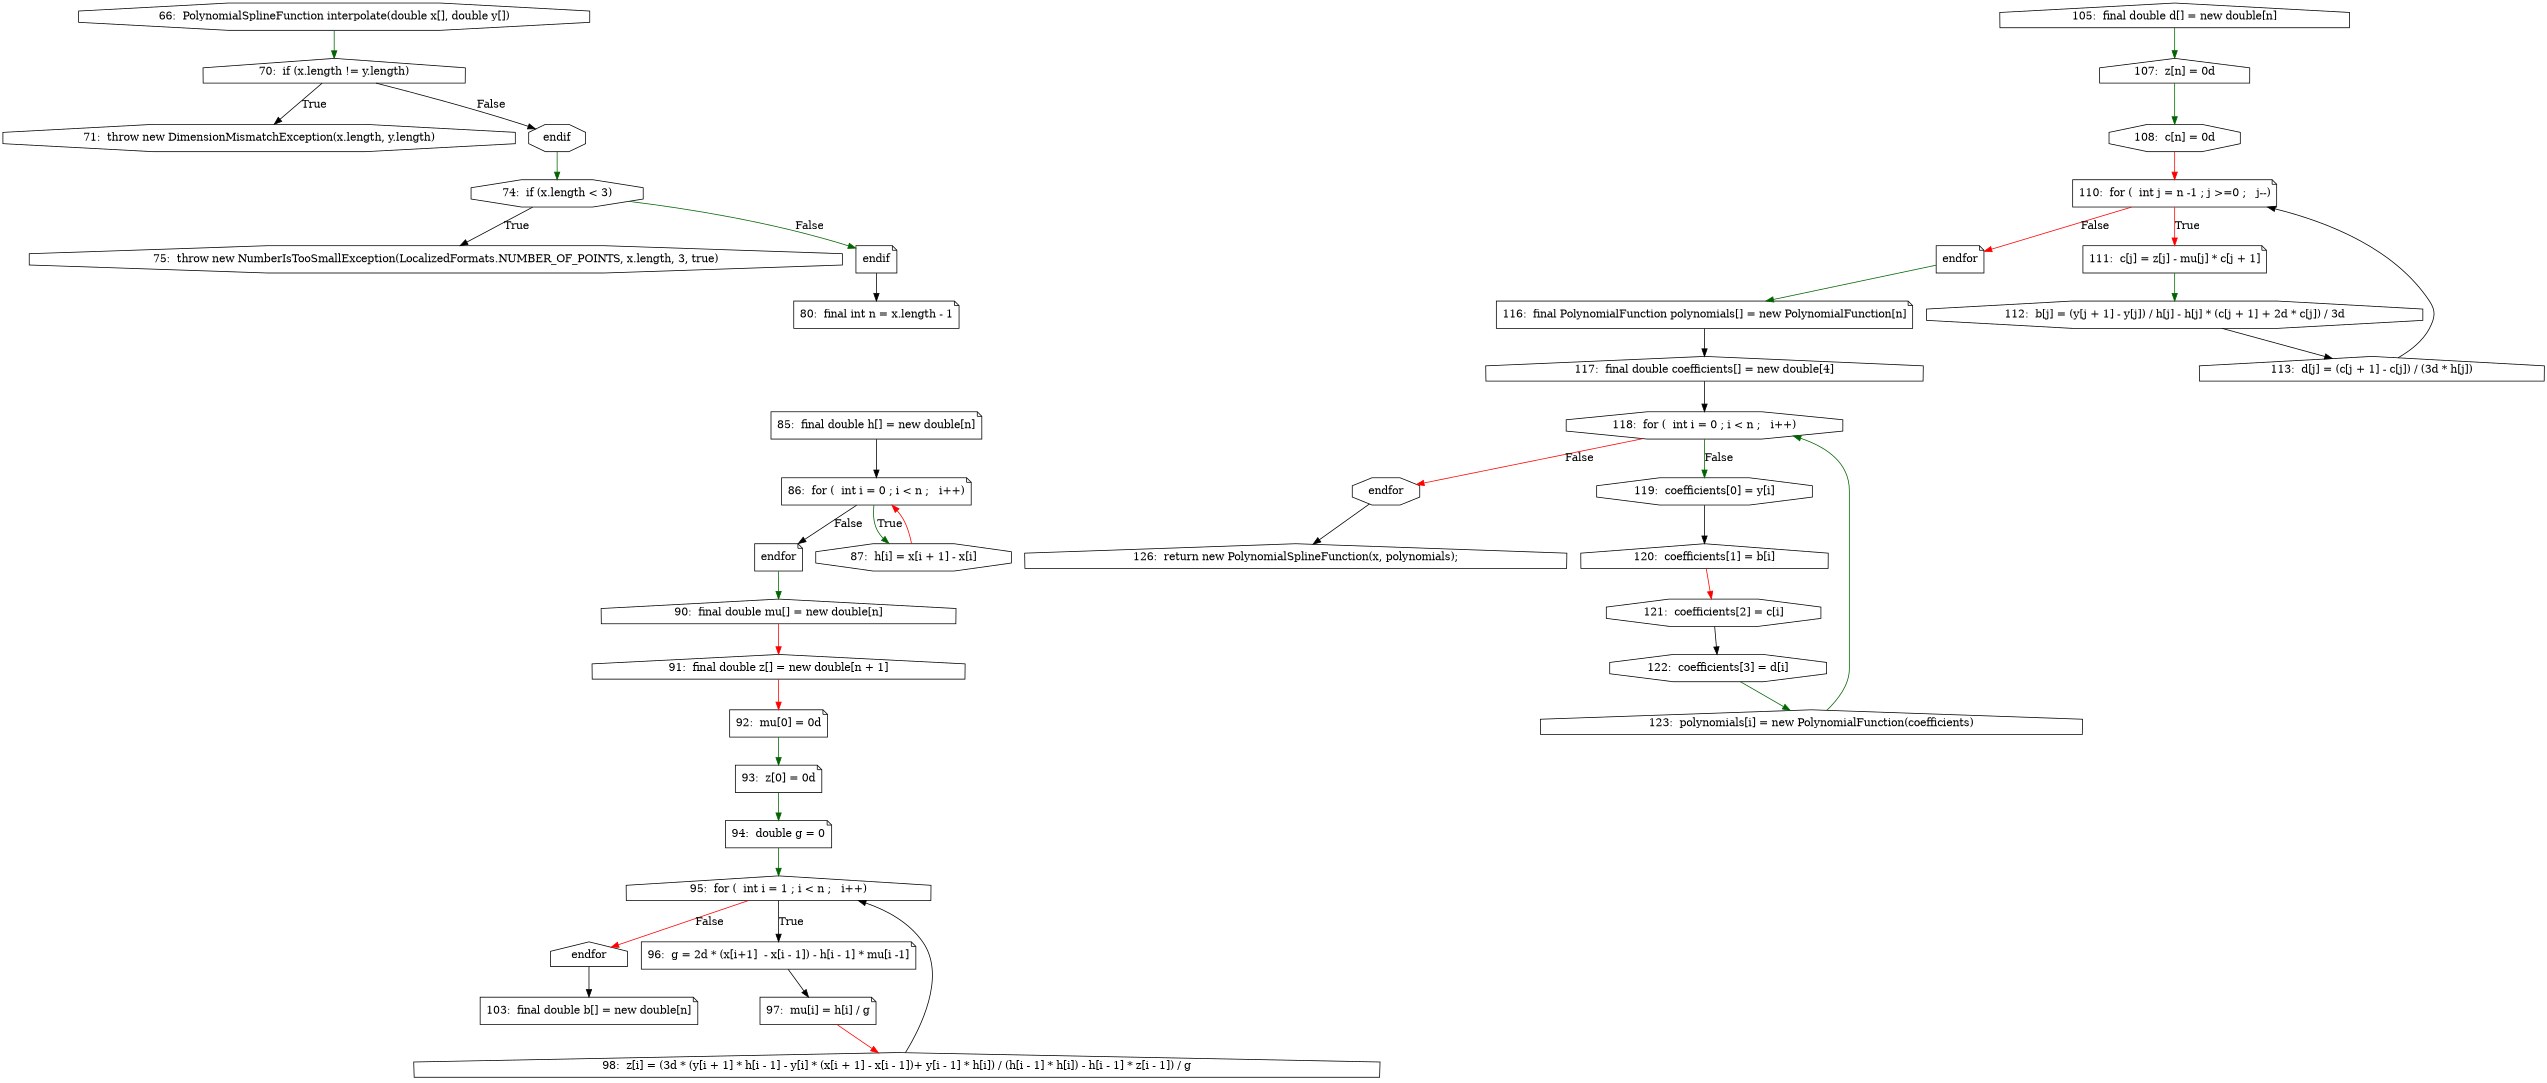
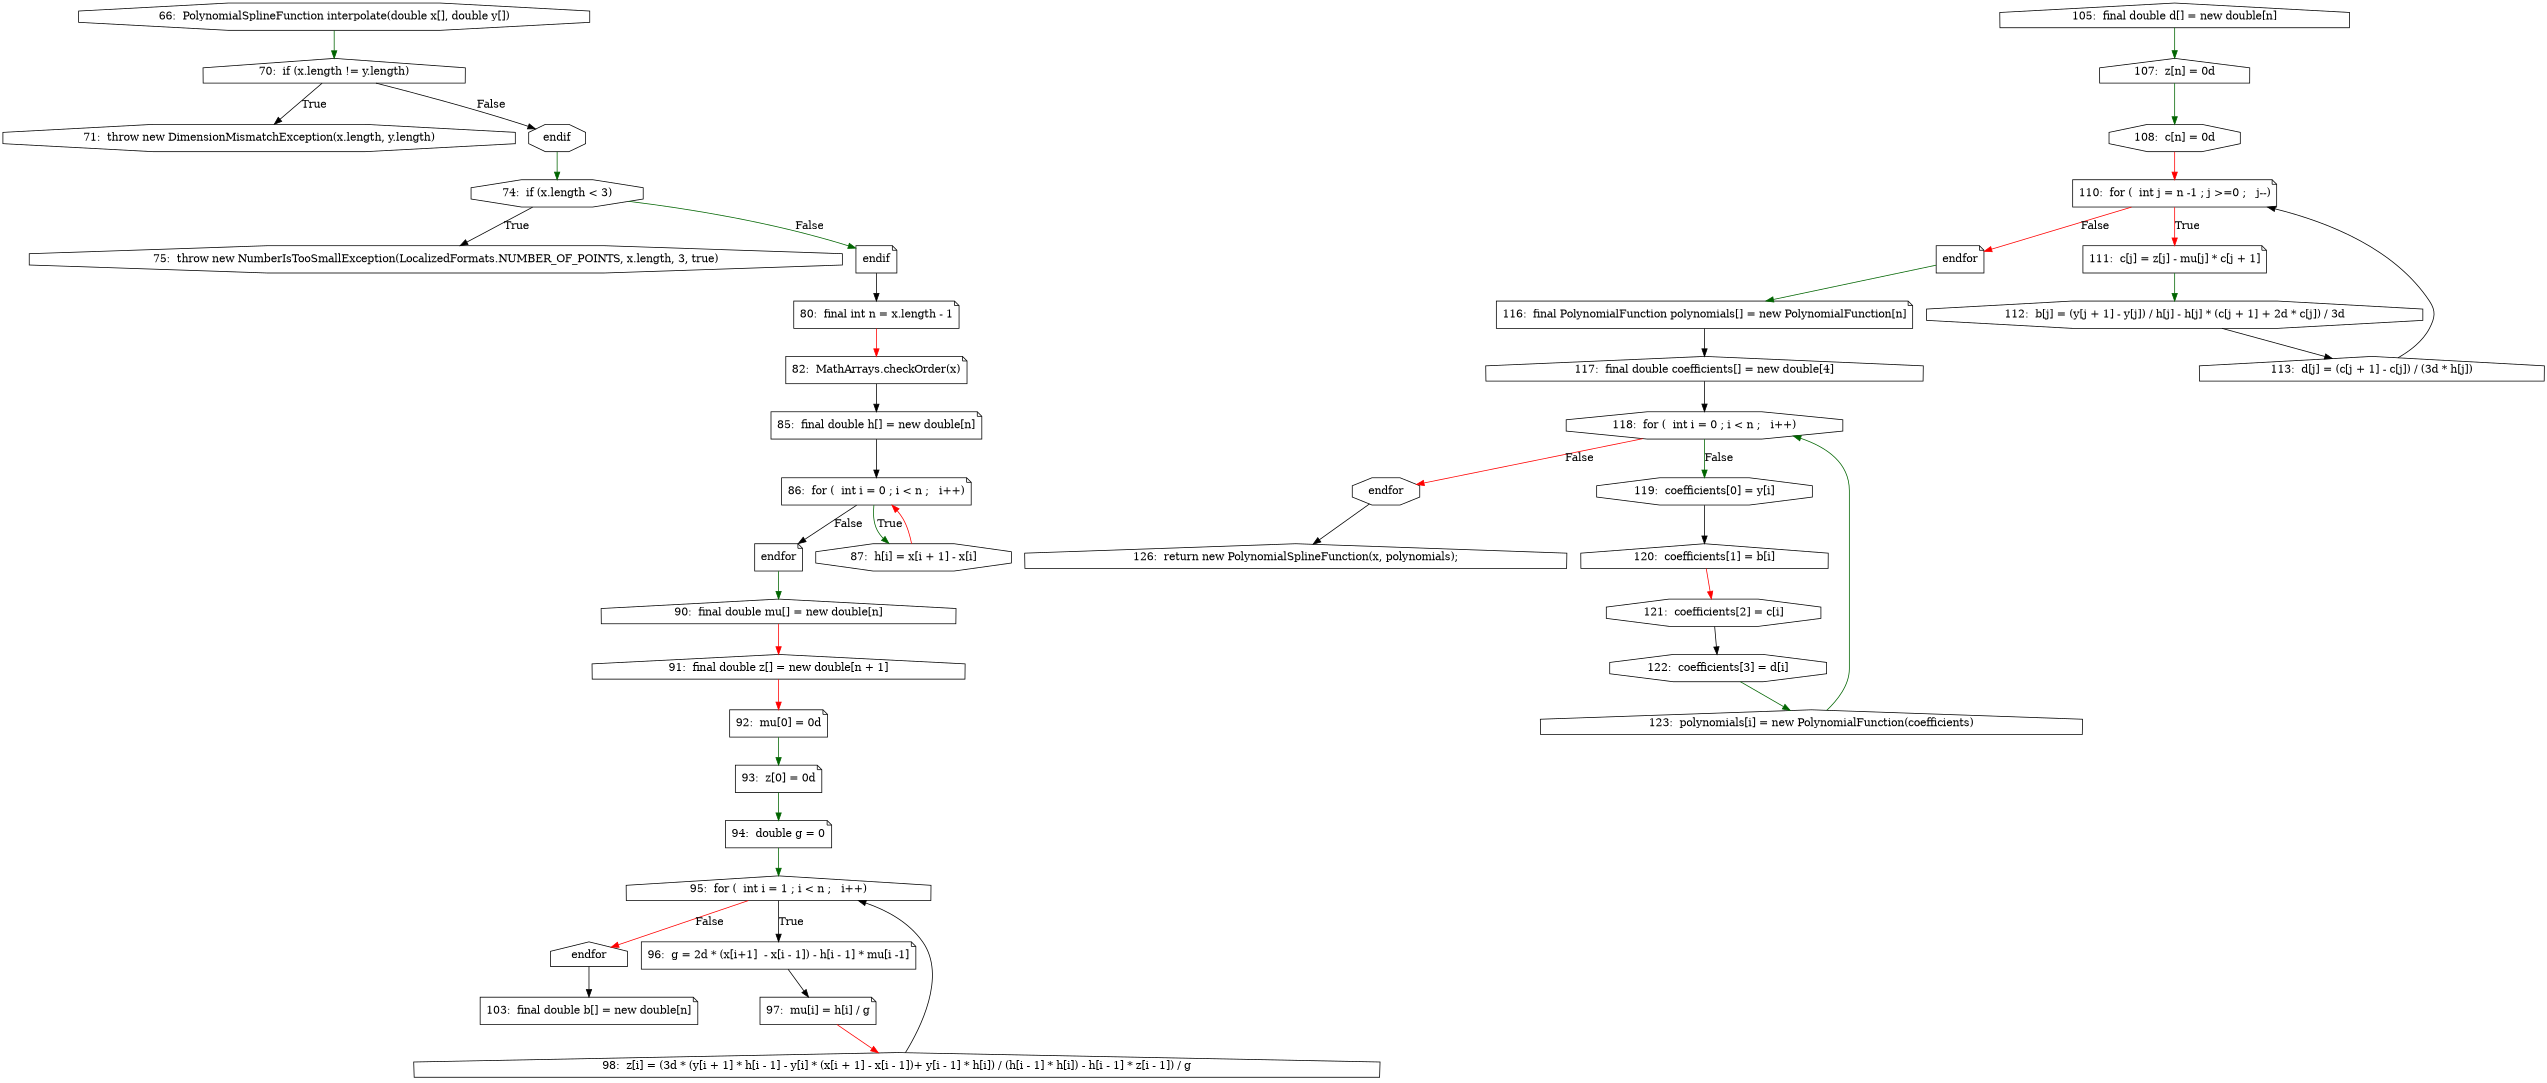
node "82:  MathArrays.checkOrder(x)": added
